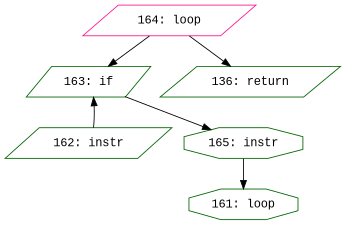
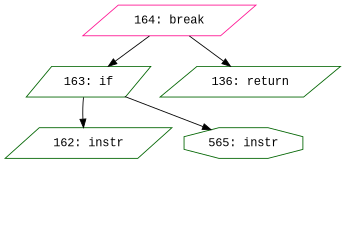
node "164: loop": label "164: loop" -> "164: break"
edge "162: instr" -> "163: if": reversed
node "165: instr": label "165: instr" -> "565: instr"
node "161: loop": removed
